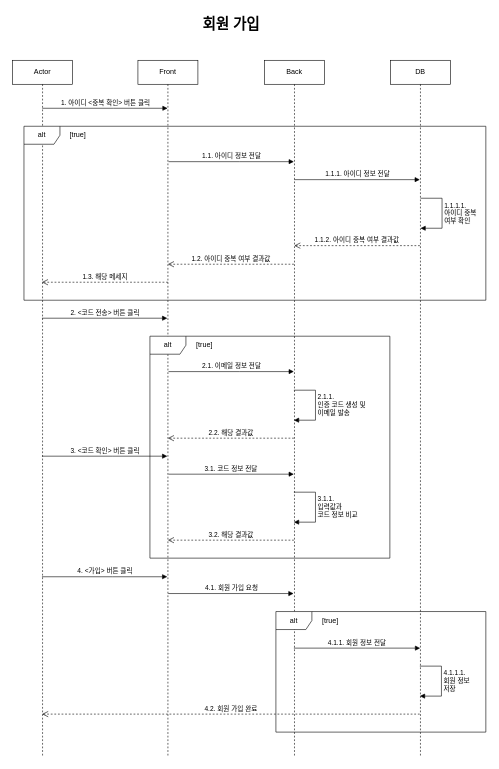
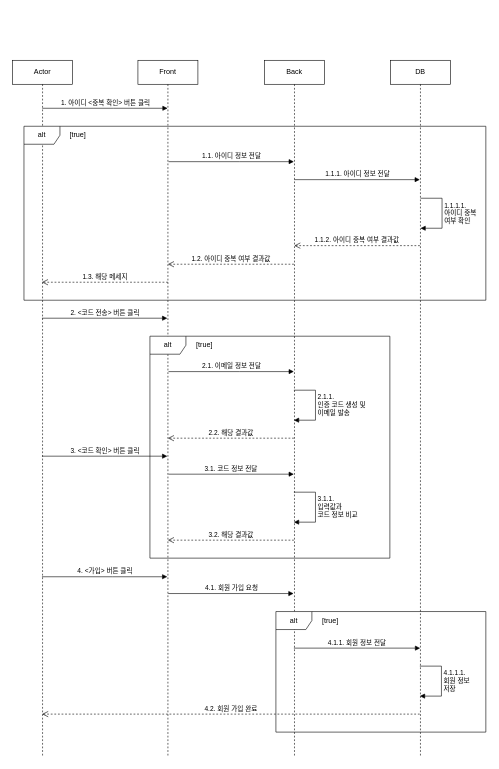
node "회원 가입": removed
